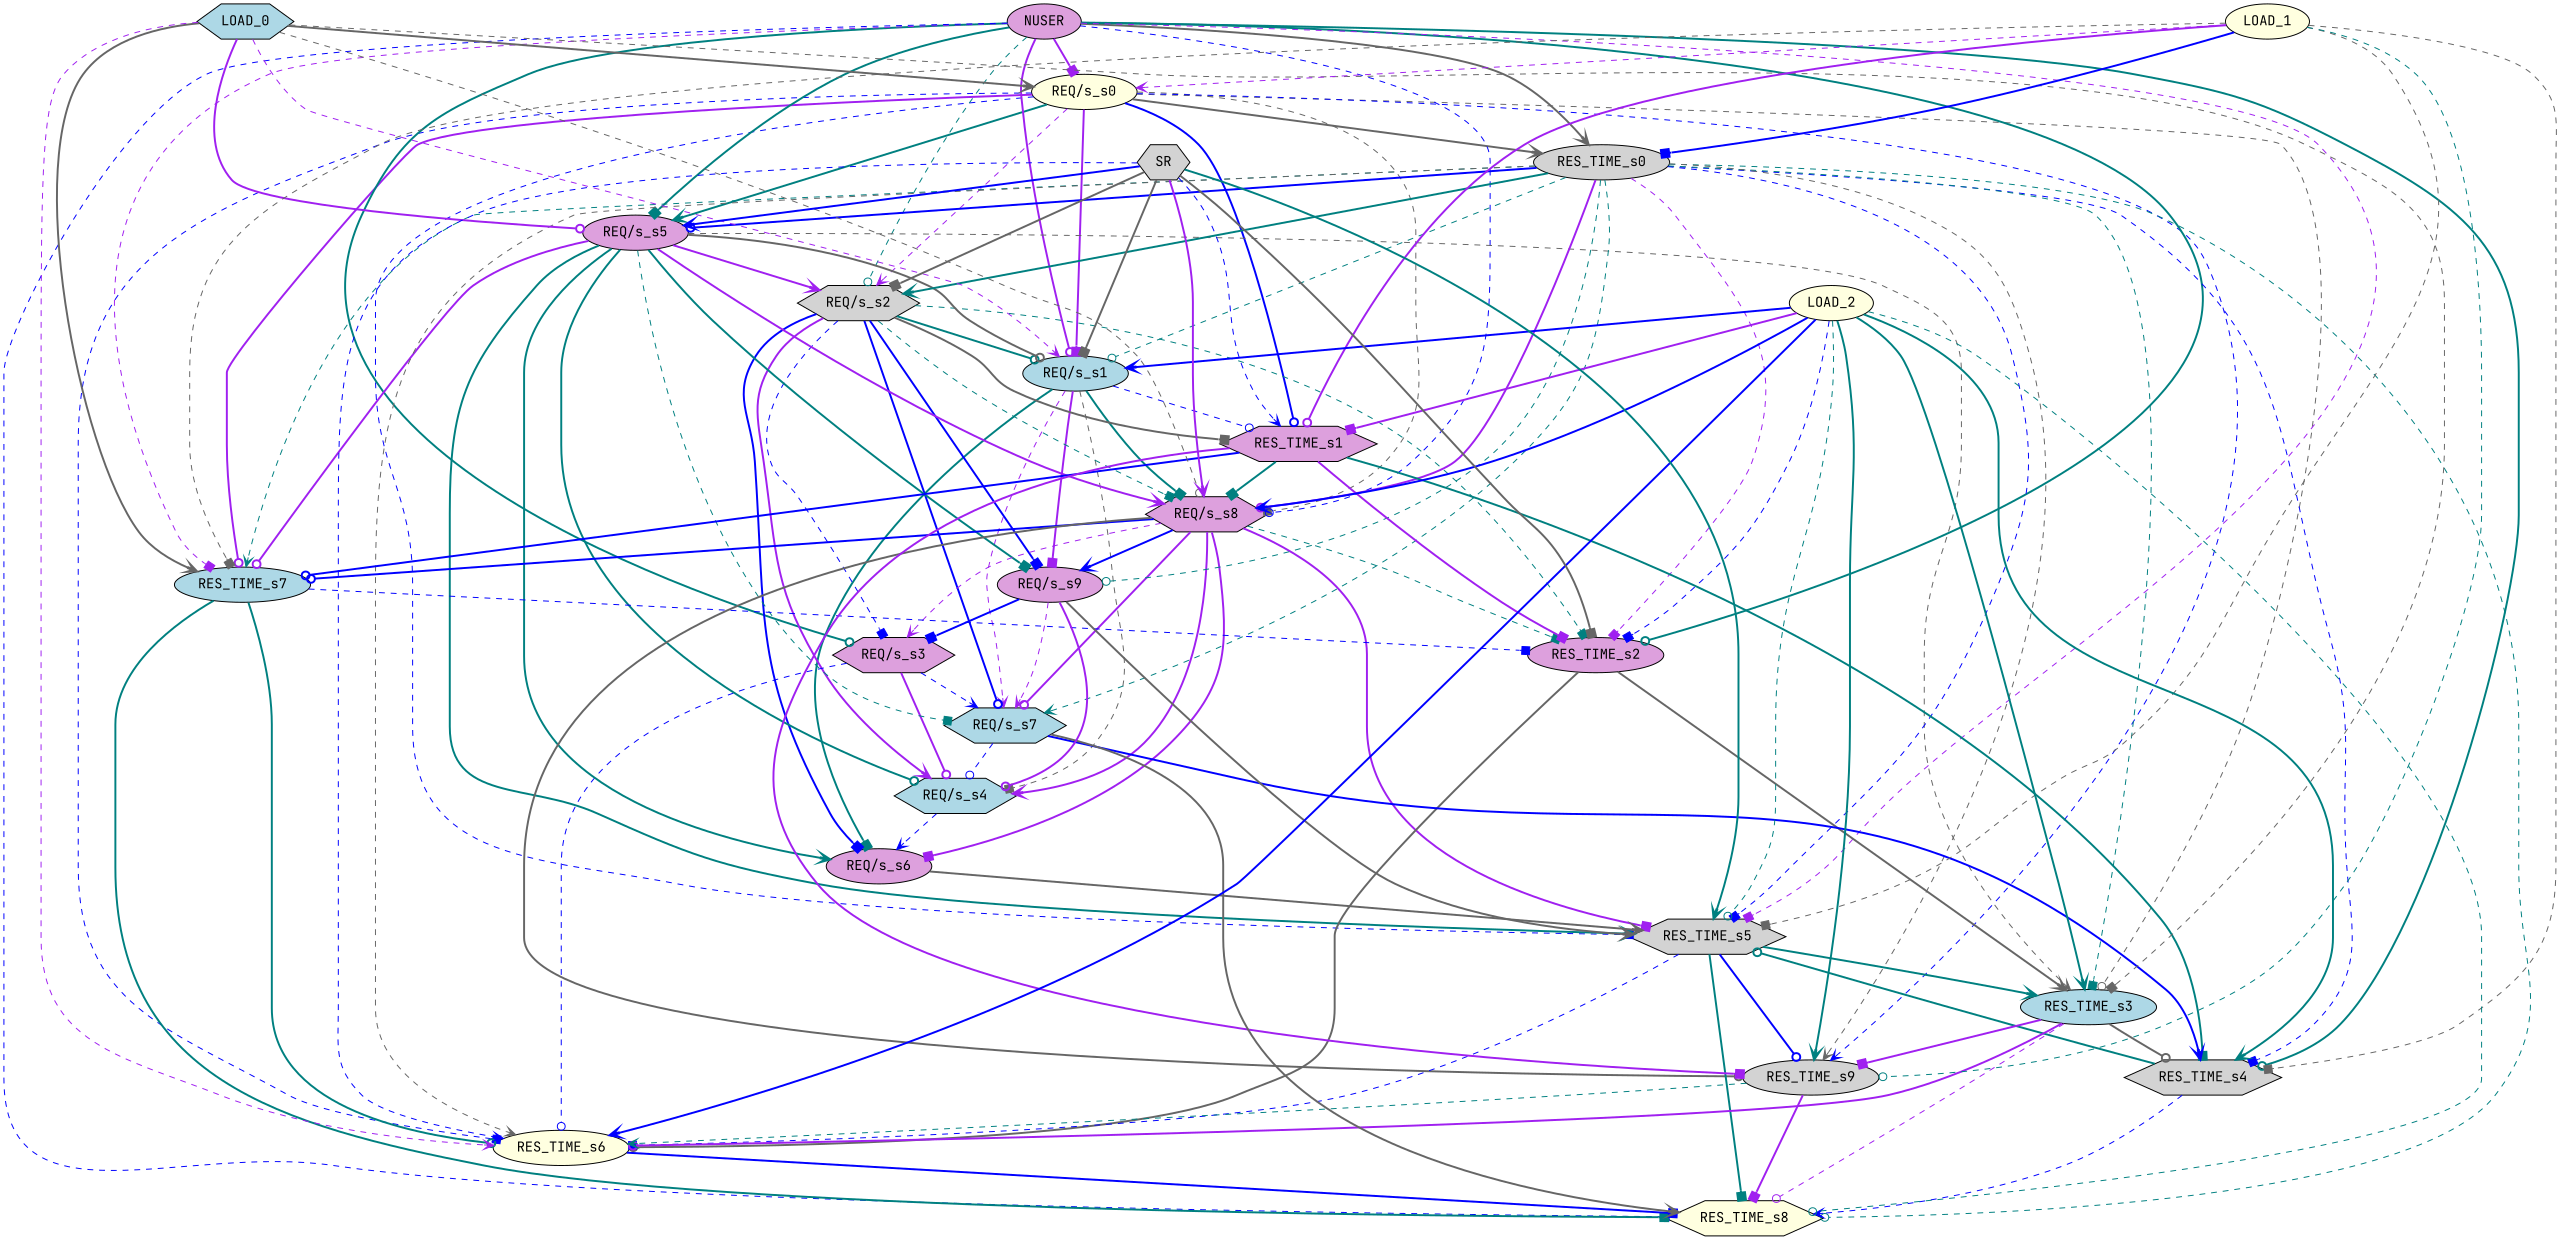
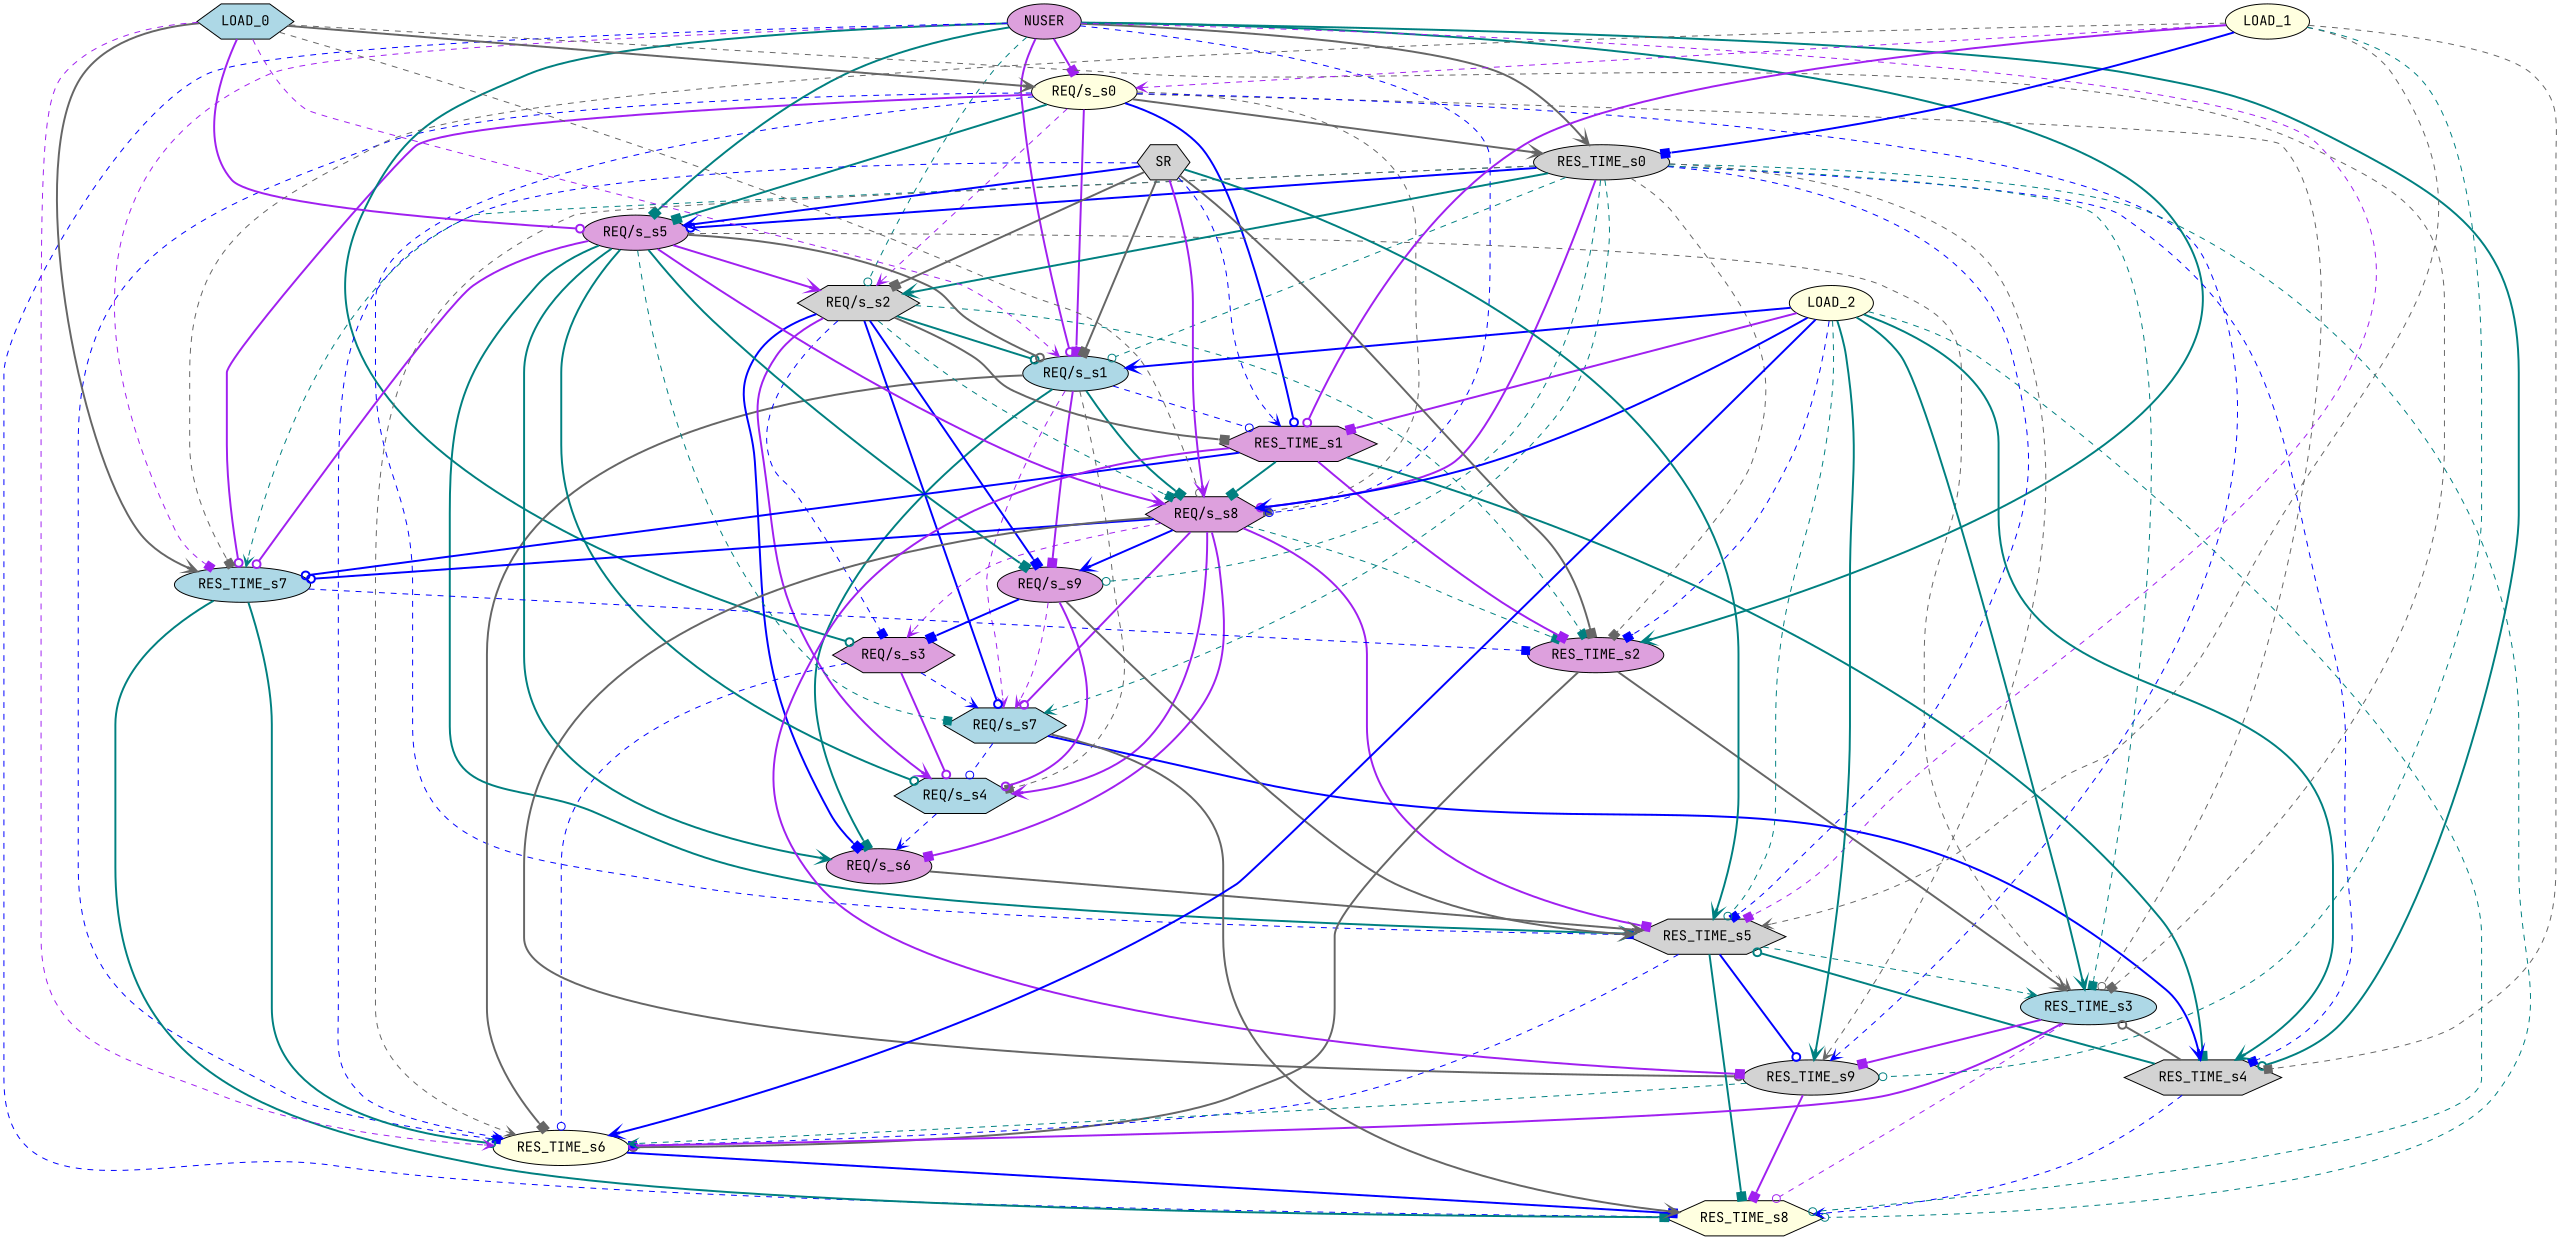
edge "NUSER" -> "RES_TIME_s2": arrowhead odot -> vee
edge "REQ/s_s0" -> "REQ/s_s5": arrowhead vee -> box
edge "RES_TIME_s0" -> "RES_TIME_s2": color purple -> gray40
edge "LOAD_1" -> "RES_TIME_s5": arrowhead box -> vee
edge "REQ/s_s1" -> "RES_TIME_s6": added
edge "RES_TIME_s5" -> "RES_TIME_s3": style bold -> dashed
edge "RES_TIME_s3" -> "RES_TIME_s4": reversed
